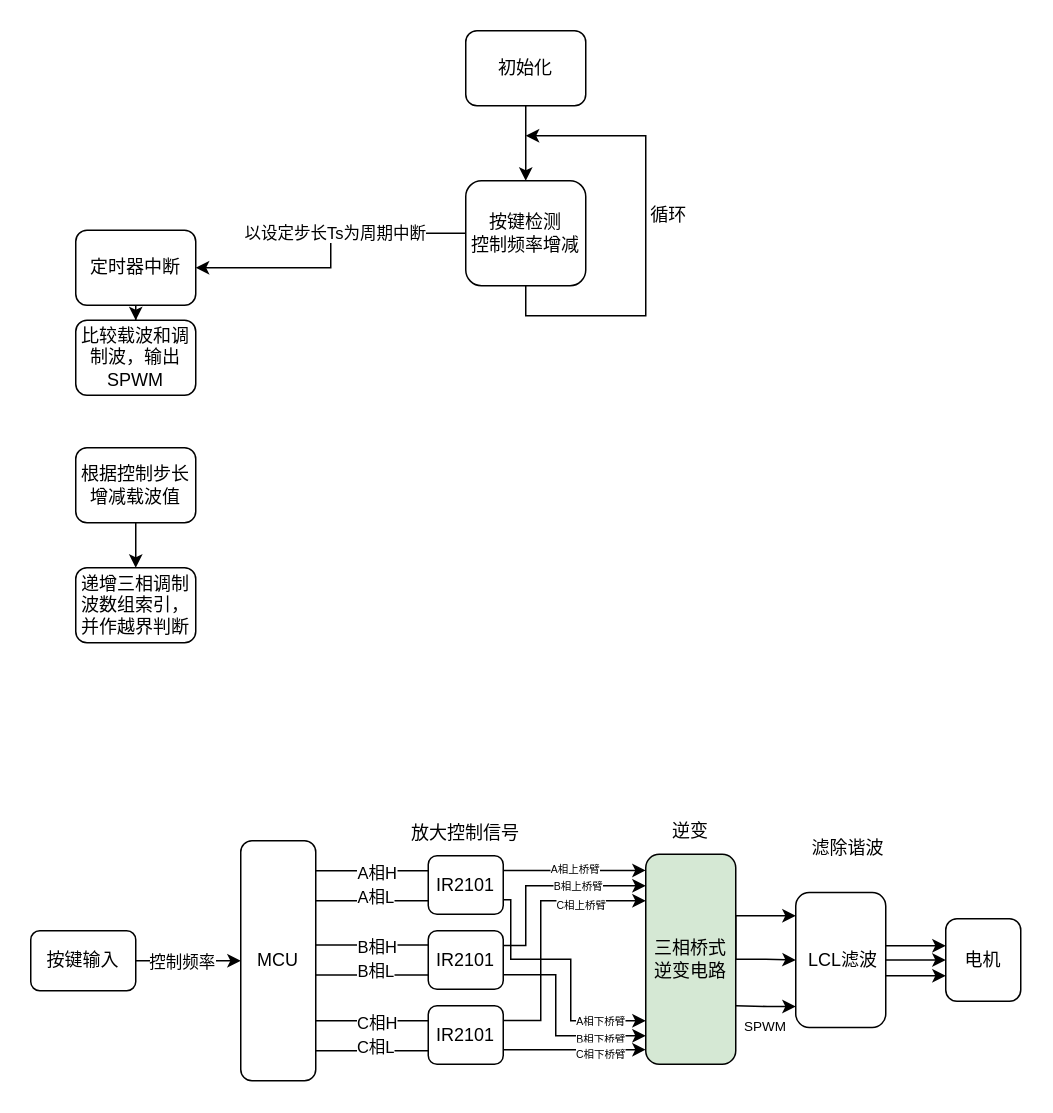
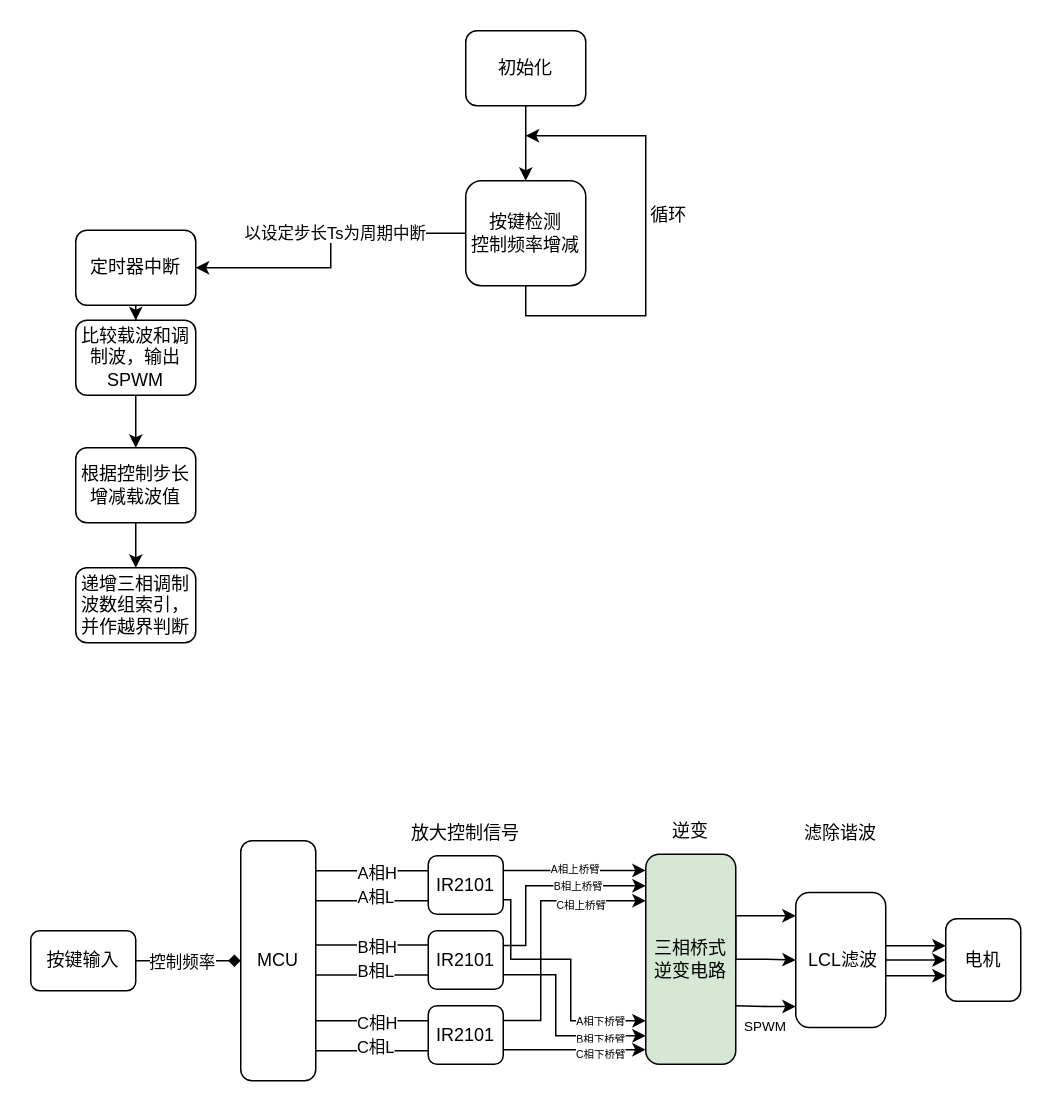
edge "比较载波和调制波，输出SPWM" -> "根据控制步长增减载波值": added
node "滤除谐波": moved (848, 848) -> (841, 833)
edge "按键输入" -> "MCU": arrowhead classic -> diamond
